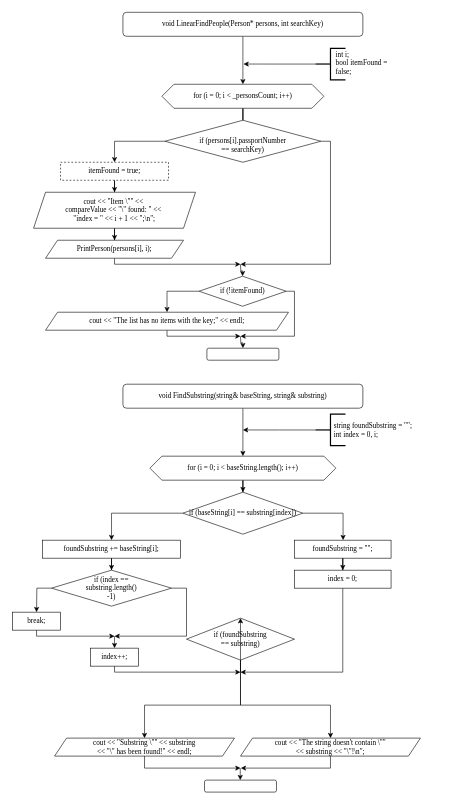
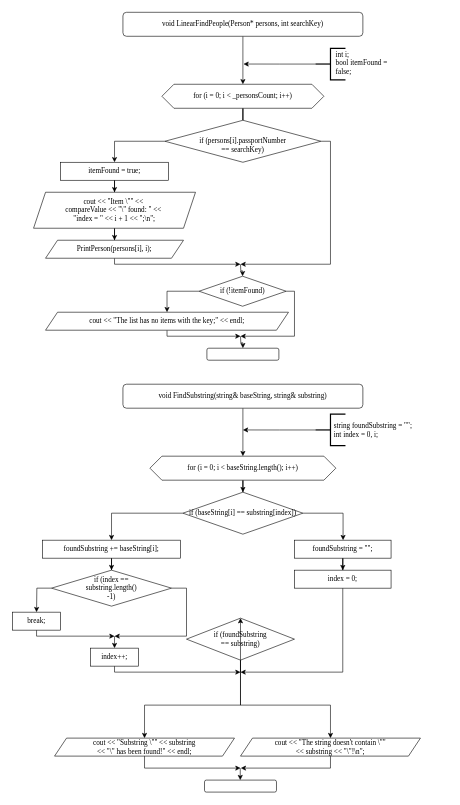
node "itemFound = true;": style dashed -> solid
